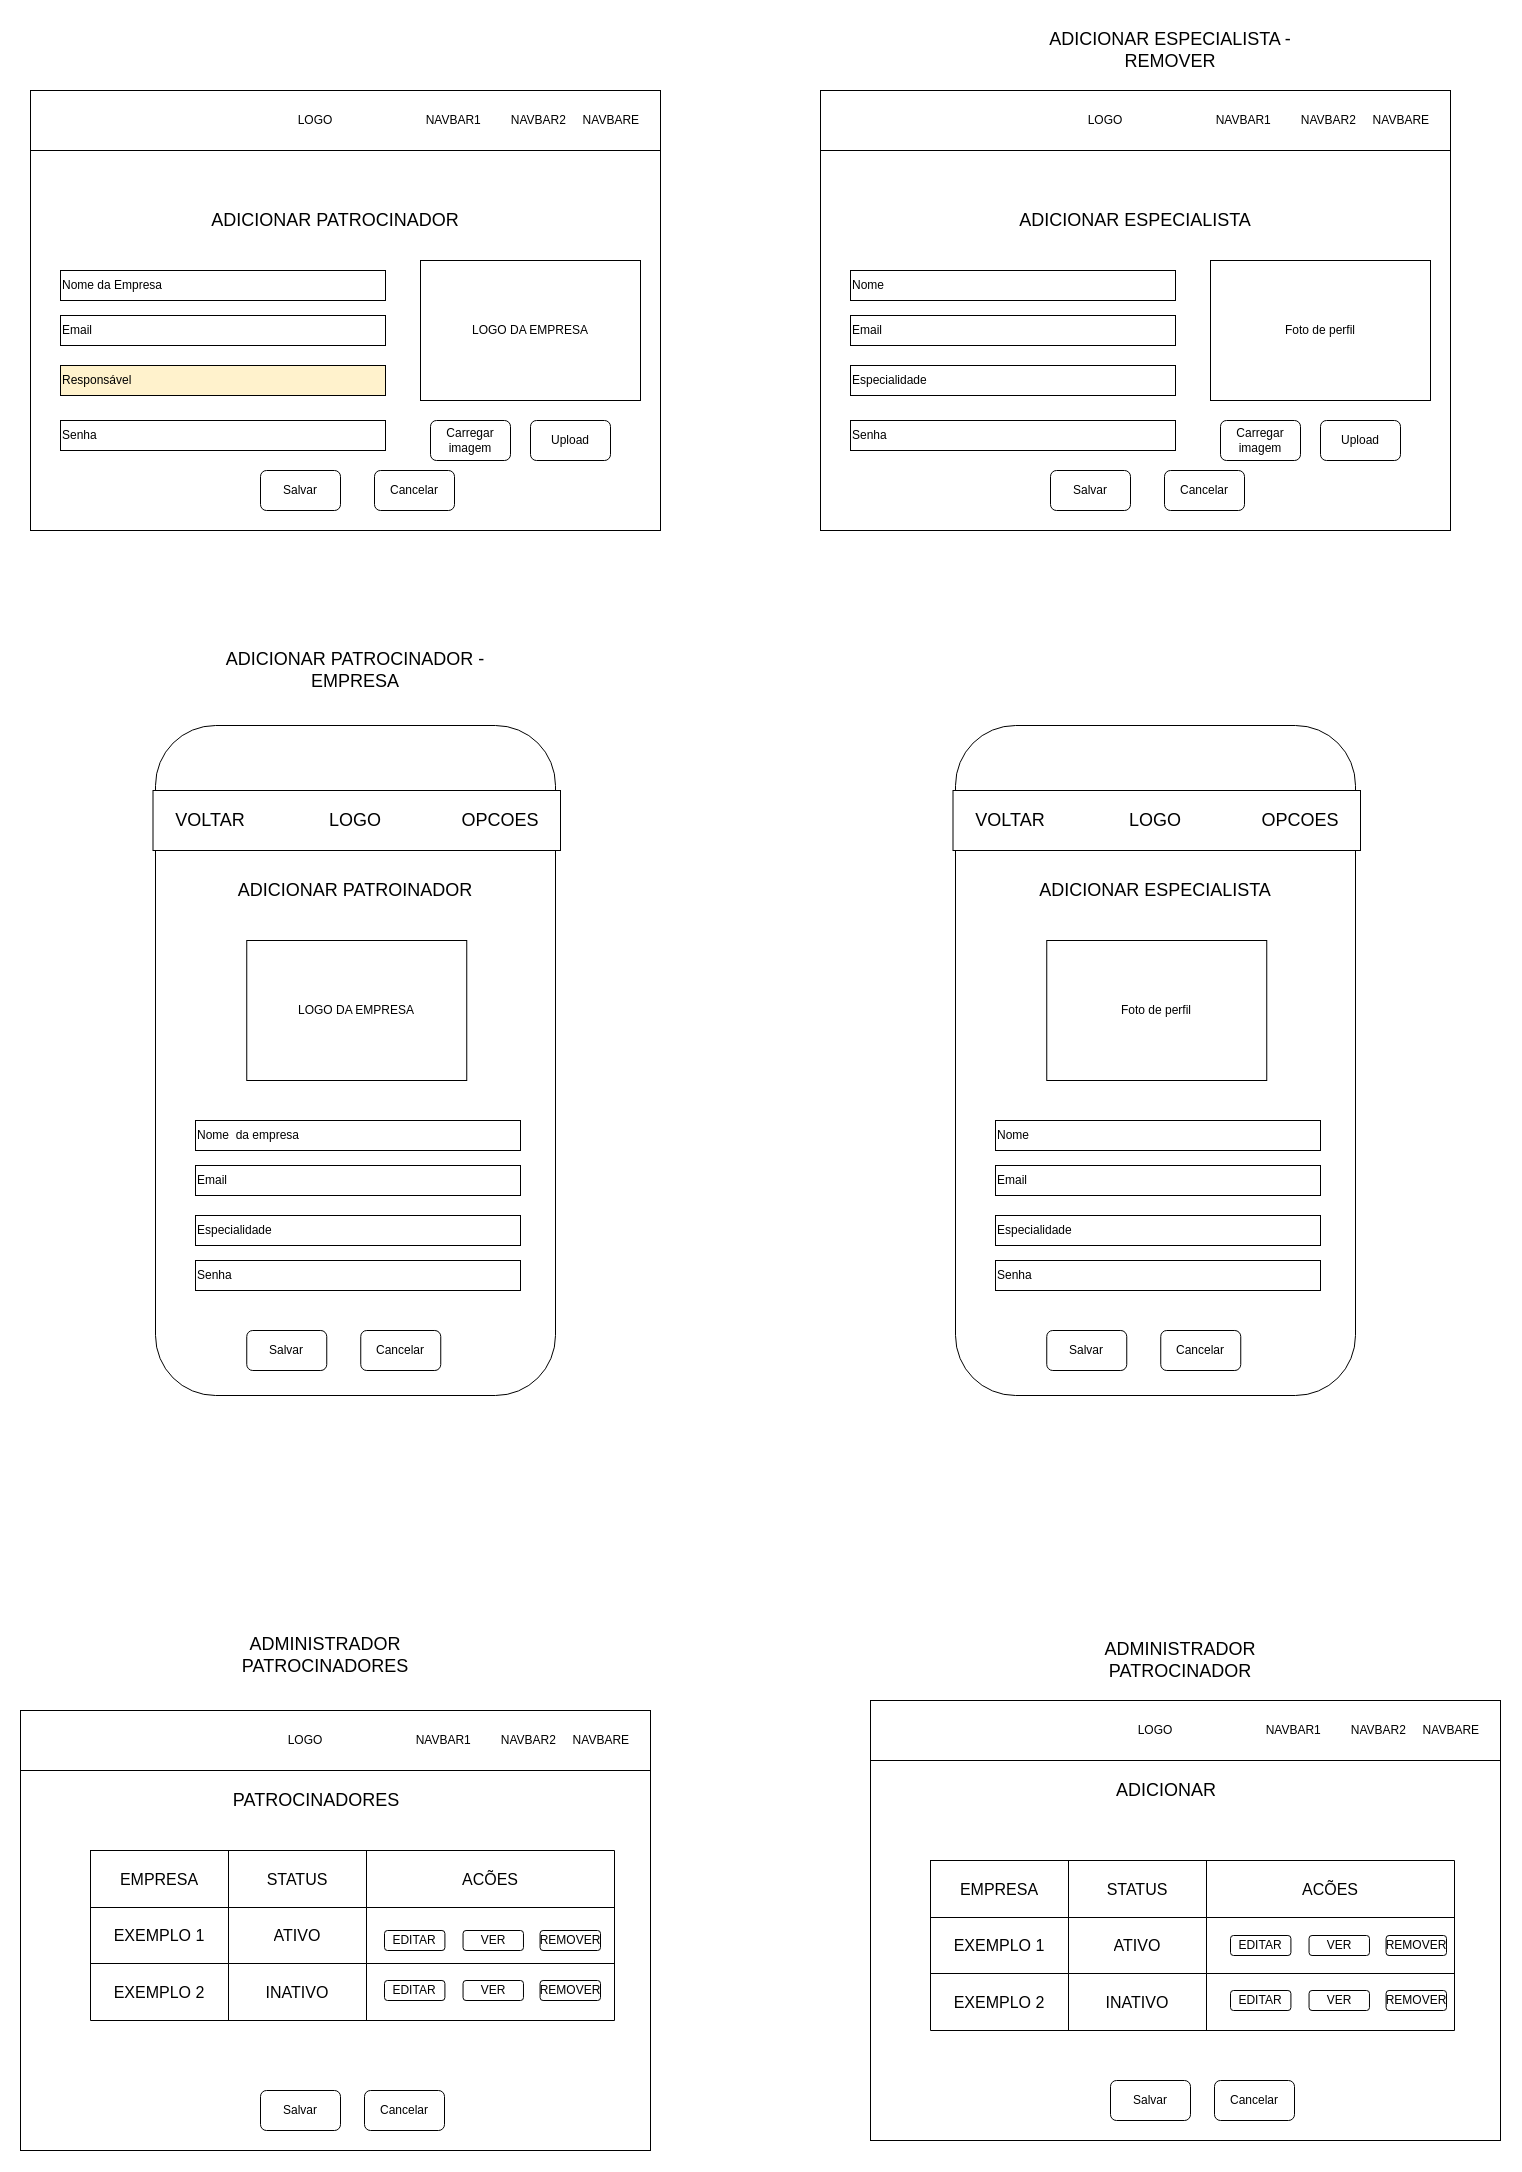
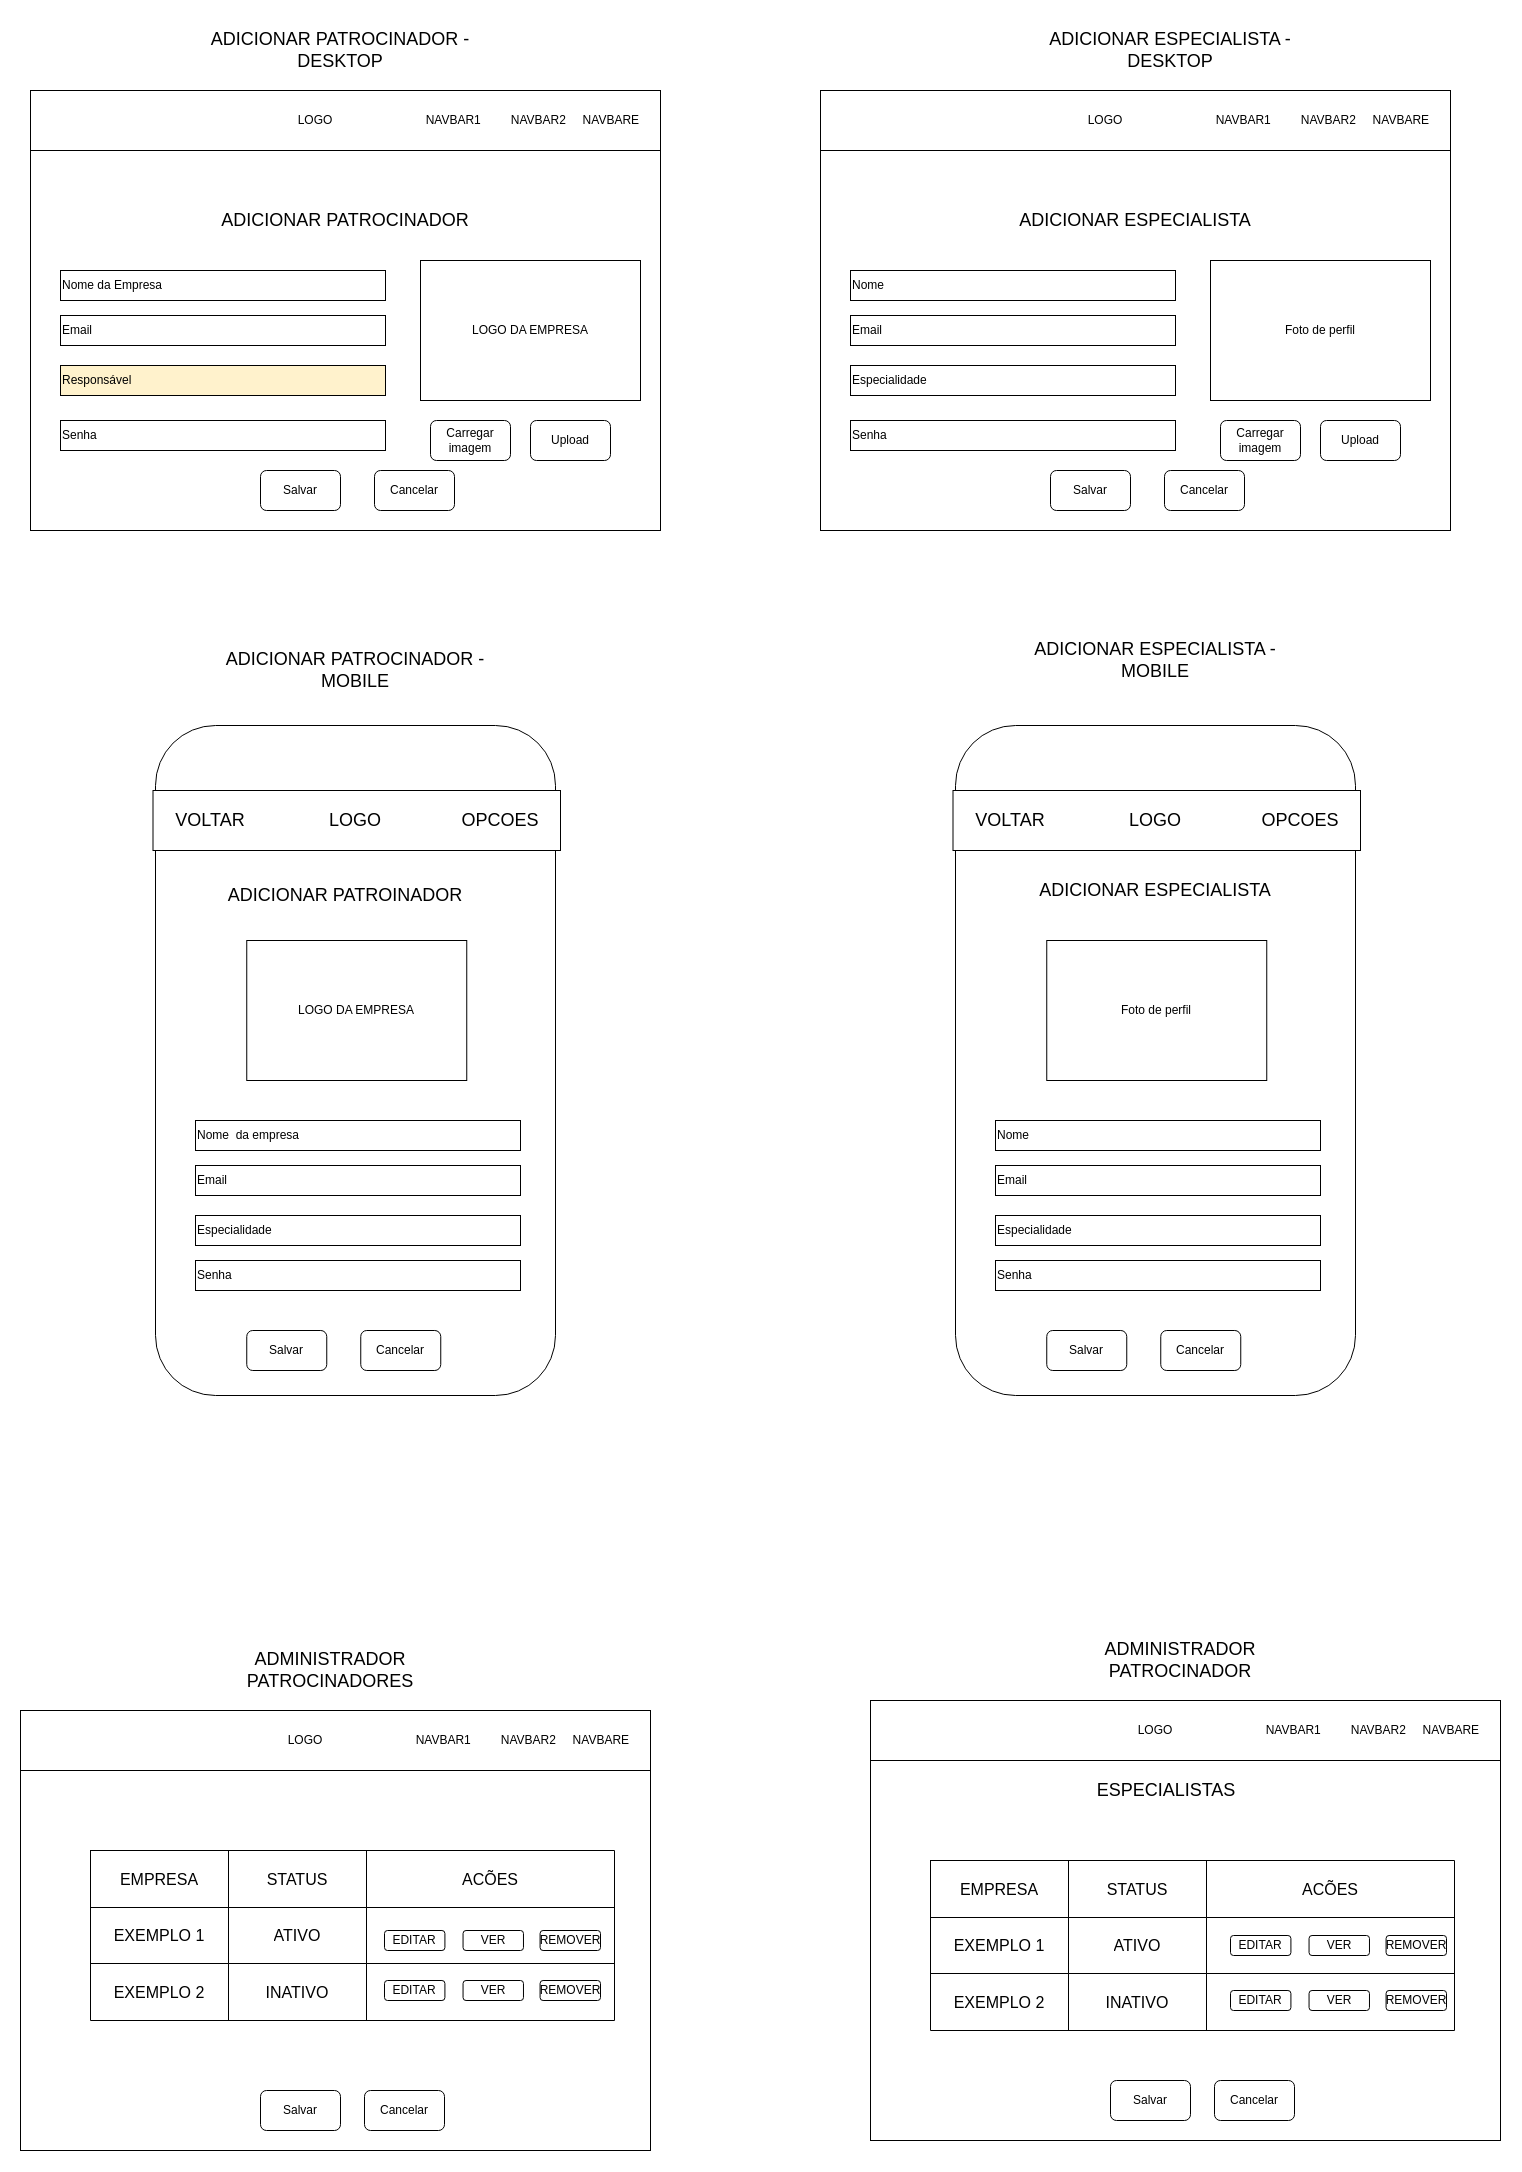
node "ADICIONAR PATROCINADOR - DESKTOP": added
node "ADICIONAR ESPECIALISTA - REMOVER": label "ADICIONAR ESPECIALISTA - REMOVER" -> "ADICIONAR ESPECIALISTA - DESKTOP"
node "ADICIONAR PATROCINADOR": moved (336, 221) -> (346, 221)
node "ADICIONAR ESPECIALISTA - MOBILE": added
node "ADICIONAR PATROCINADOR - EMPRESA": label "ADICIONAR PATROCINADOR - EMPRESA" -> "ADICIONAR PATROCINADOR - MOBILE"
node "ADICIONAR PATROINADOR": moved (356, 891) -> (346, 896)
node "ADMINISTRADOR PATROCINADORES": moved (326, 1656) -> (331, 1671)
node "ADICIONAR": label "ADICIONAR" -> "ESPECIALISTAS"
node "PATROCINADORES": removed
